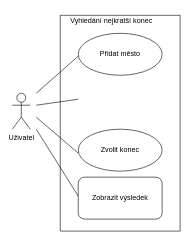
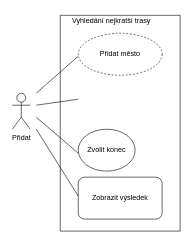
node "Vyhledání nejkratší konec": label "Vyhledání nejkratší konec" -> "Vyhledání nejkratší trasy"
node "Přidat město": style solid -> dashed
node "Uživatel": label "Uživatel" -> "Přidat"
node "Zvolit konec": size 84x42 -> 57x42
